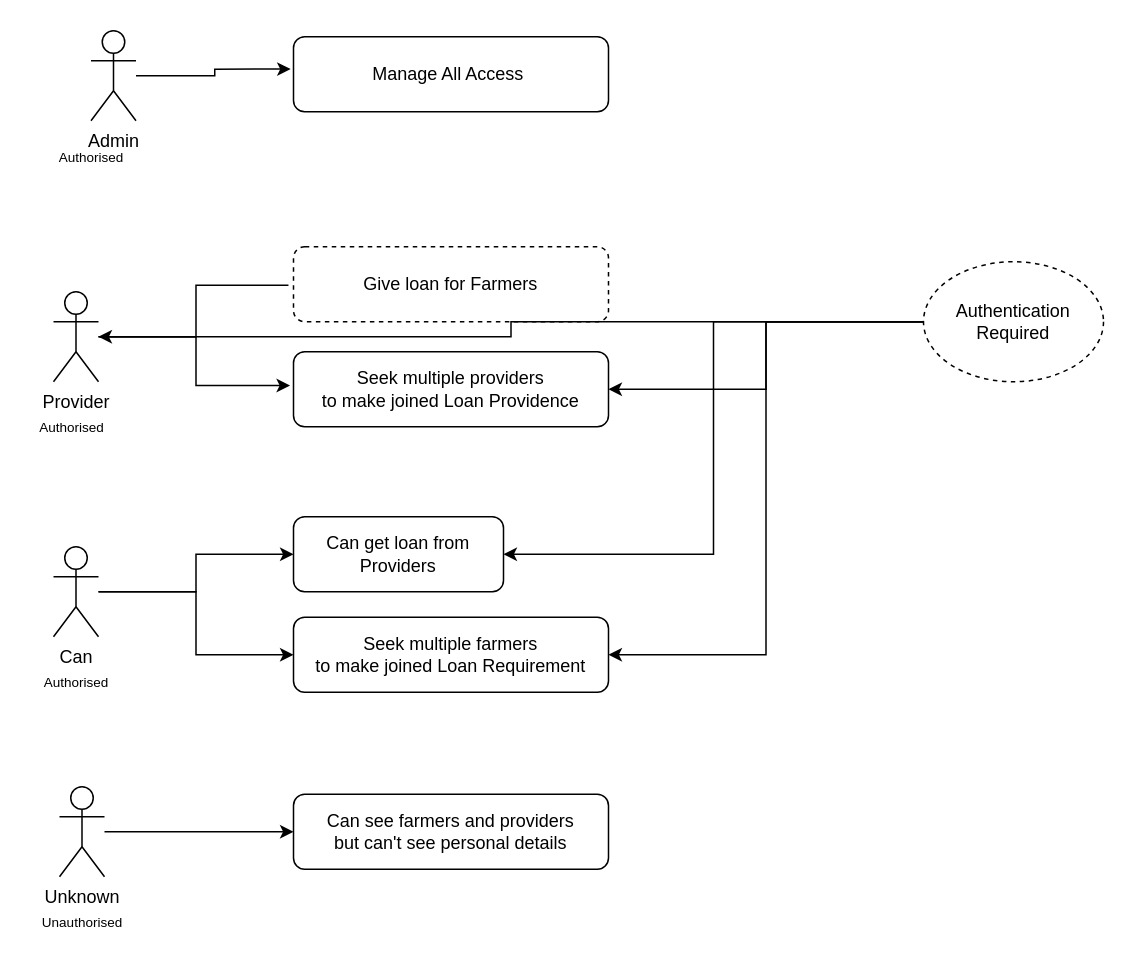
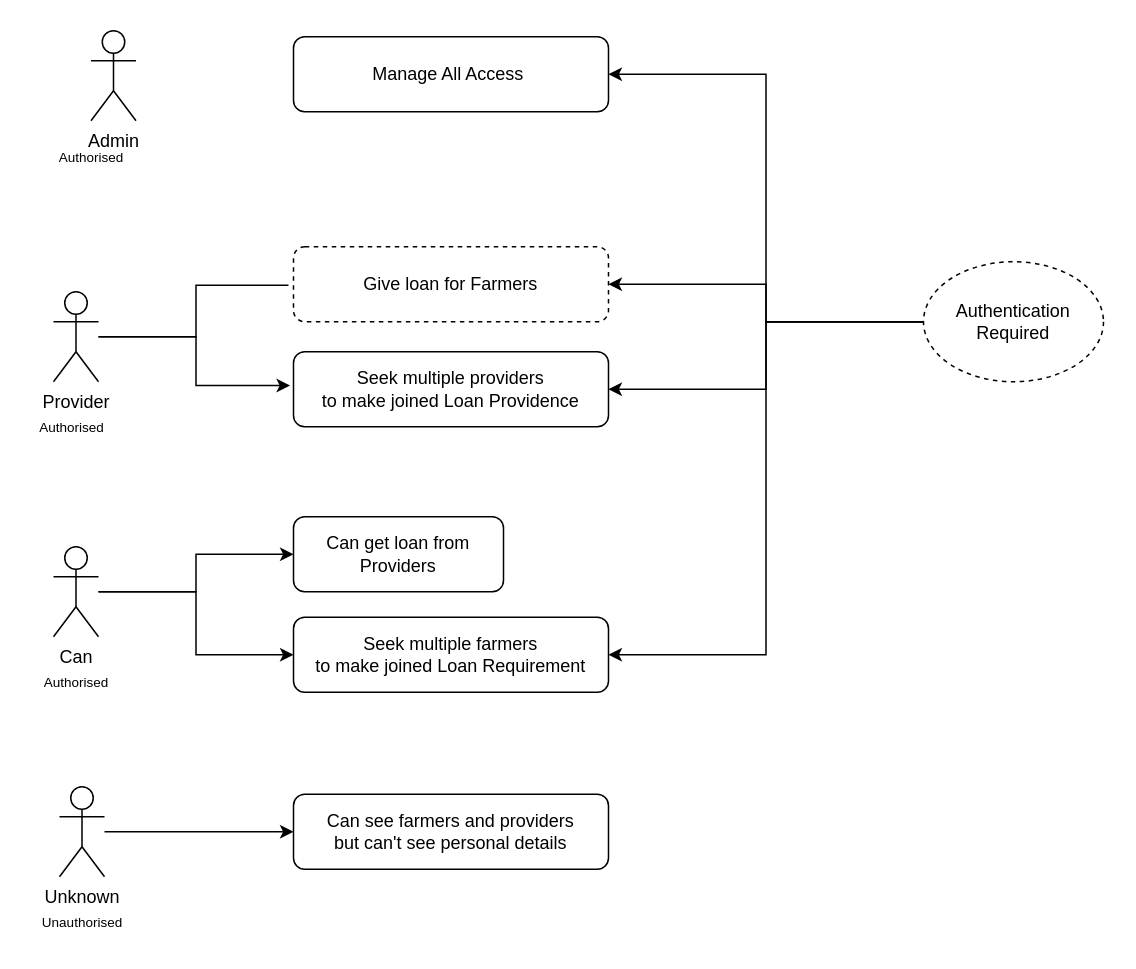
edge "Admin" -> "Manage All Access": removed
edge "Authentication Required" -> "Give loan for Farmers": added
edge "Authentication Required" -> "Provider": now "Authentication Required" -> "Manage All Access"
edge "Authentication Required" -> "Can get loan from Providers": removed
